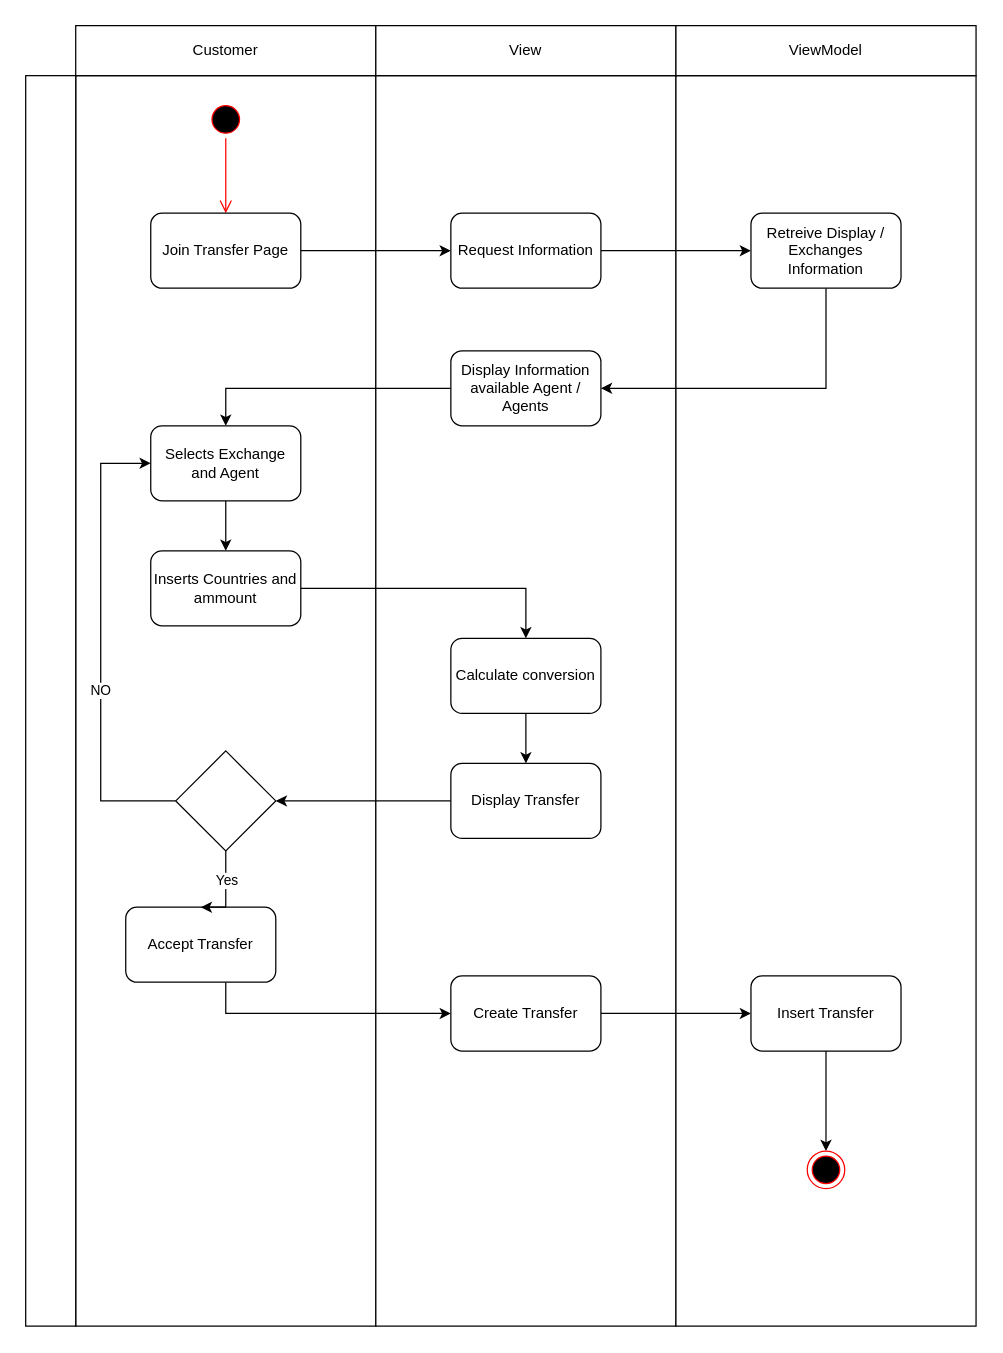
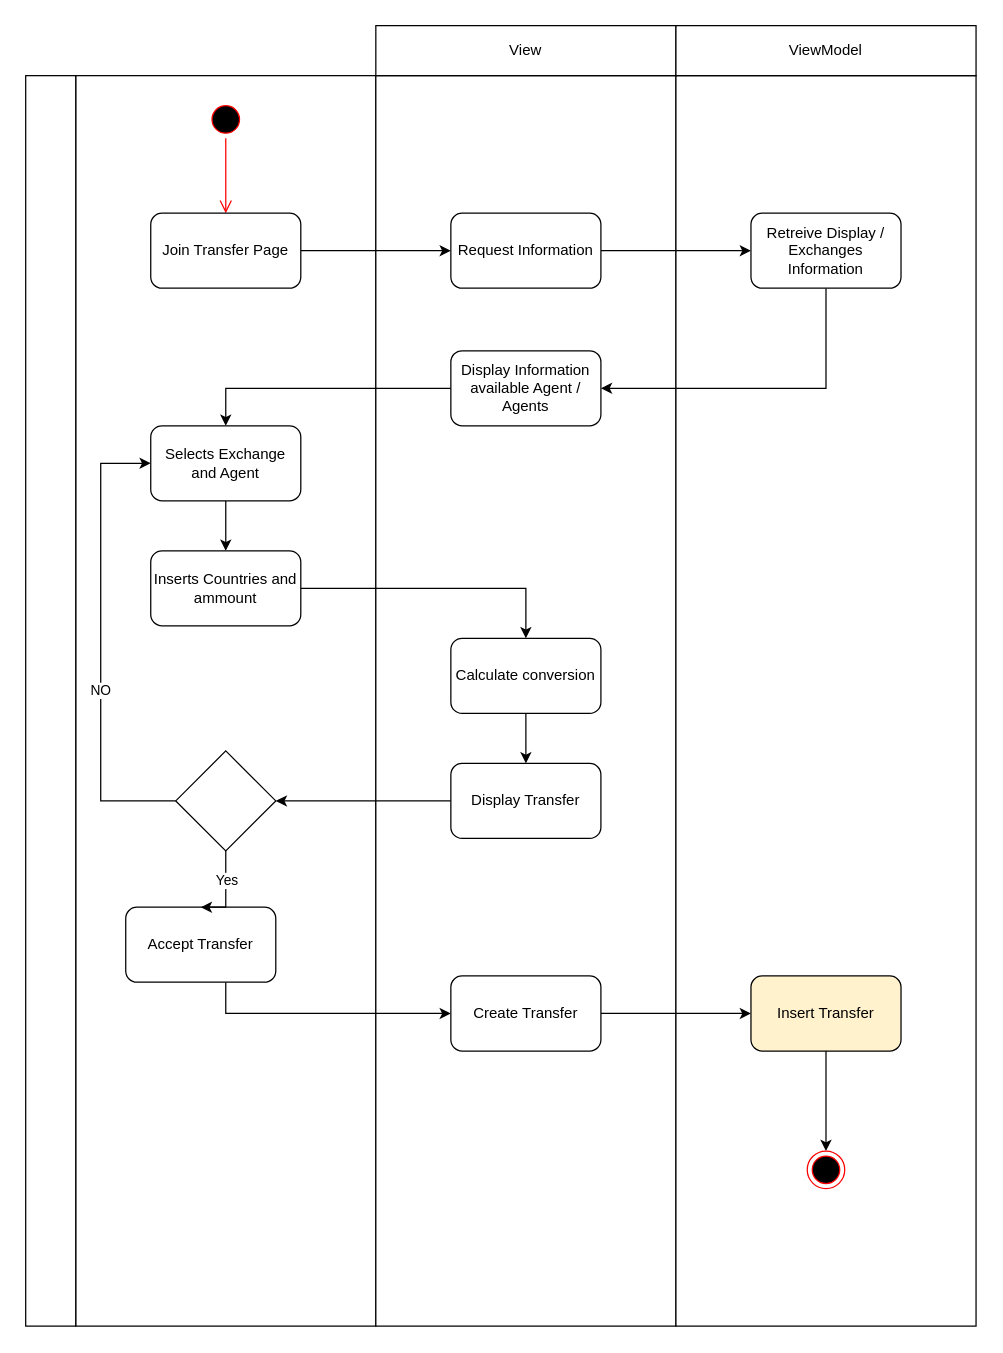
node "Customer": removed
node "Insert Transfer": fillcolor #ffffff -> #fff2cc
